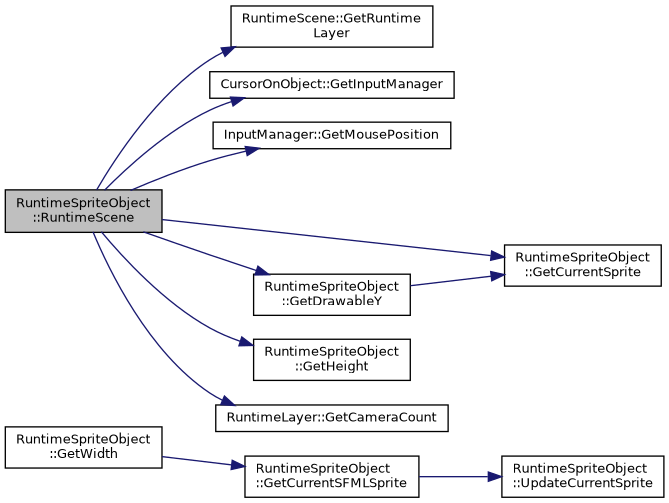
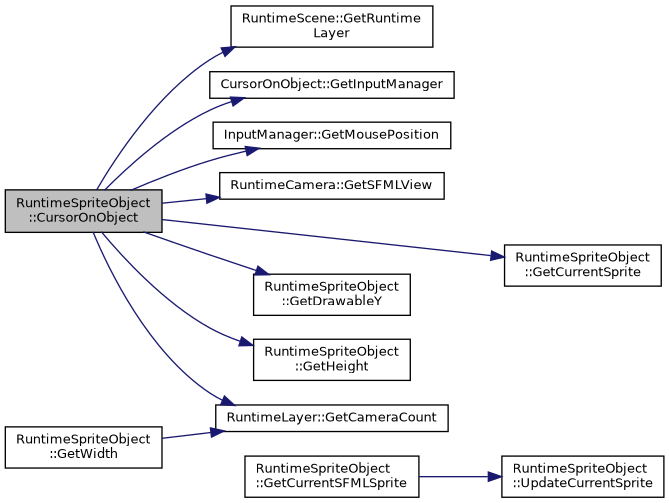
node "RuntimeCamera::GetSFMLView": added
node "RuntimeSpriteObject ::RuntimeScene": label "RuntimeSpriteObject ::RuntimeScene" -> "RuntimeSpriteObject ::CursorOnObject"
edge "RuntimeSpriteObject ::GetDrawableY" -> "RuntimeSpriteObject ::GetCurrentSprite": removed
edge "RuntimeSpriteObject ::GetWidth" -> "RuntimeSpriteObject ::GetCurrentSFMLSprite": now "RuntimeSpriteObject ::GetWidth" -> "RuntimeLayer::GetCameraCount"
